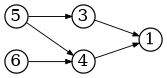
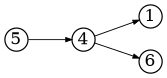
node "3": removed
edge "6" -> "4": reversed
